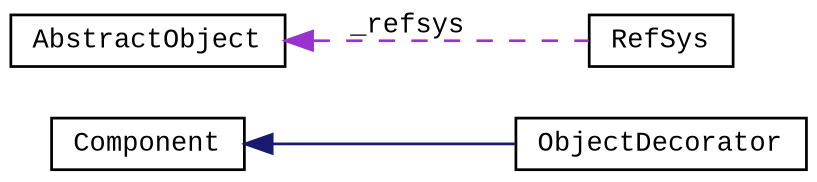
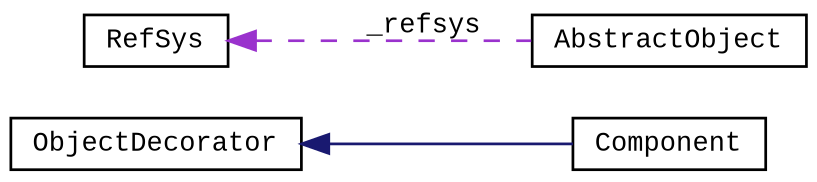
edge "RefSys" -> "AbstractObject": reversed
edge "ObjectDecorator" -> "Component": reversed
